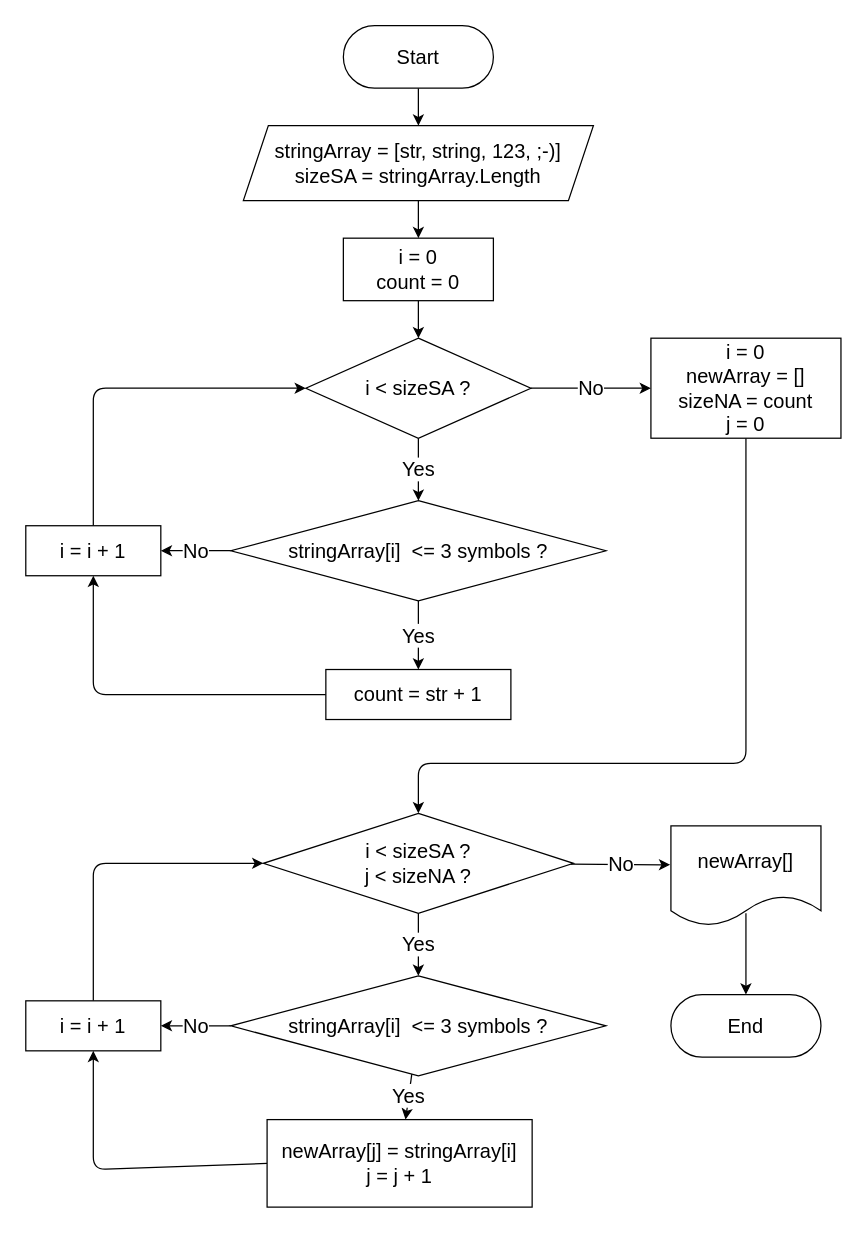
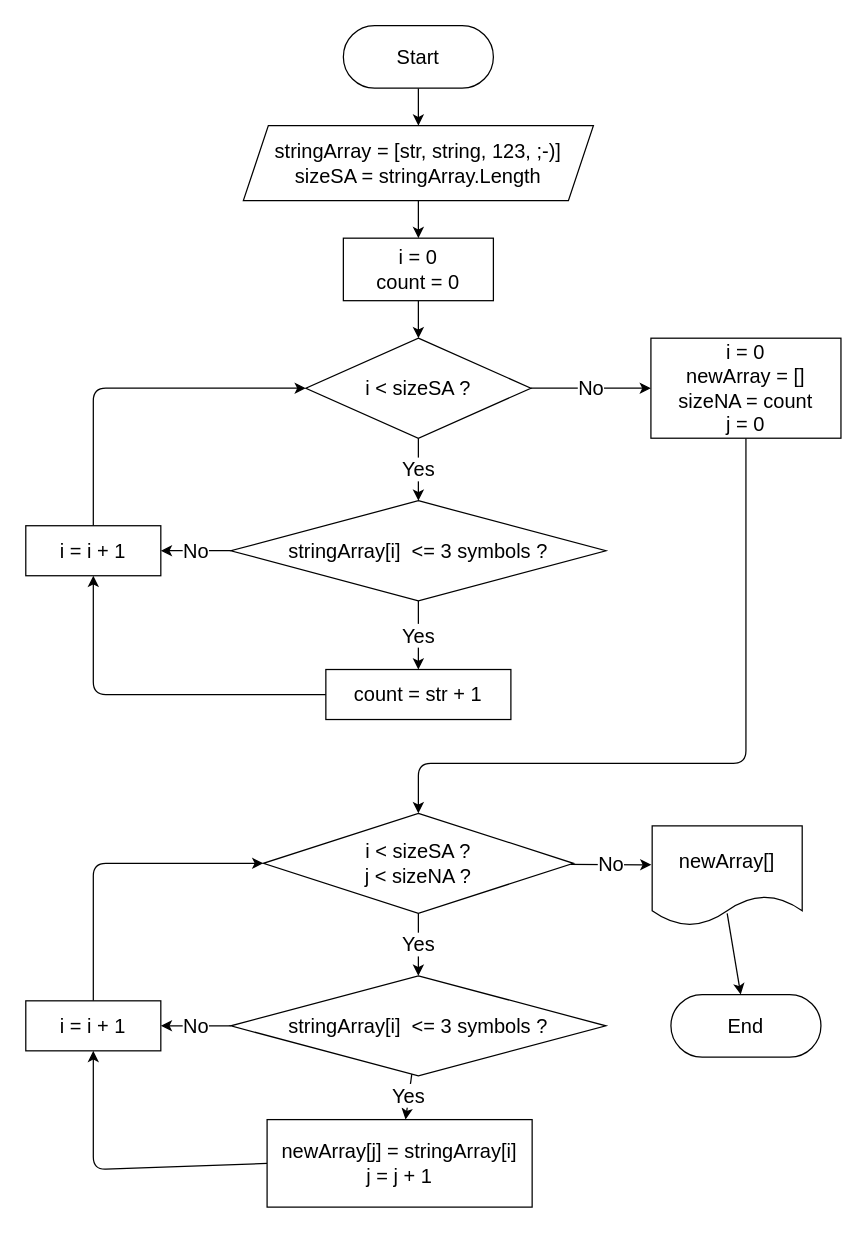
node "newArray[]": moved (746, 876) -> (727, 876)
